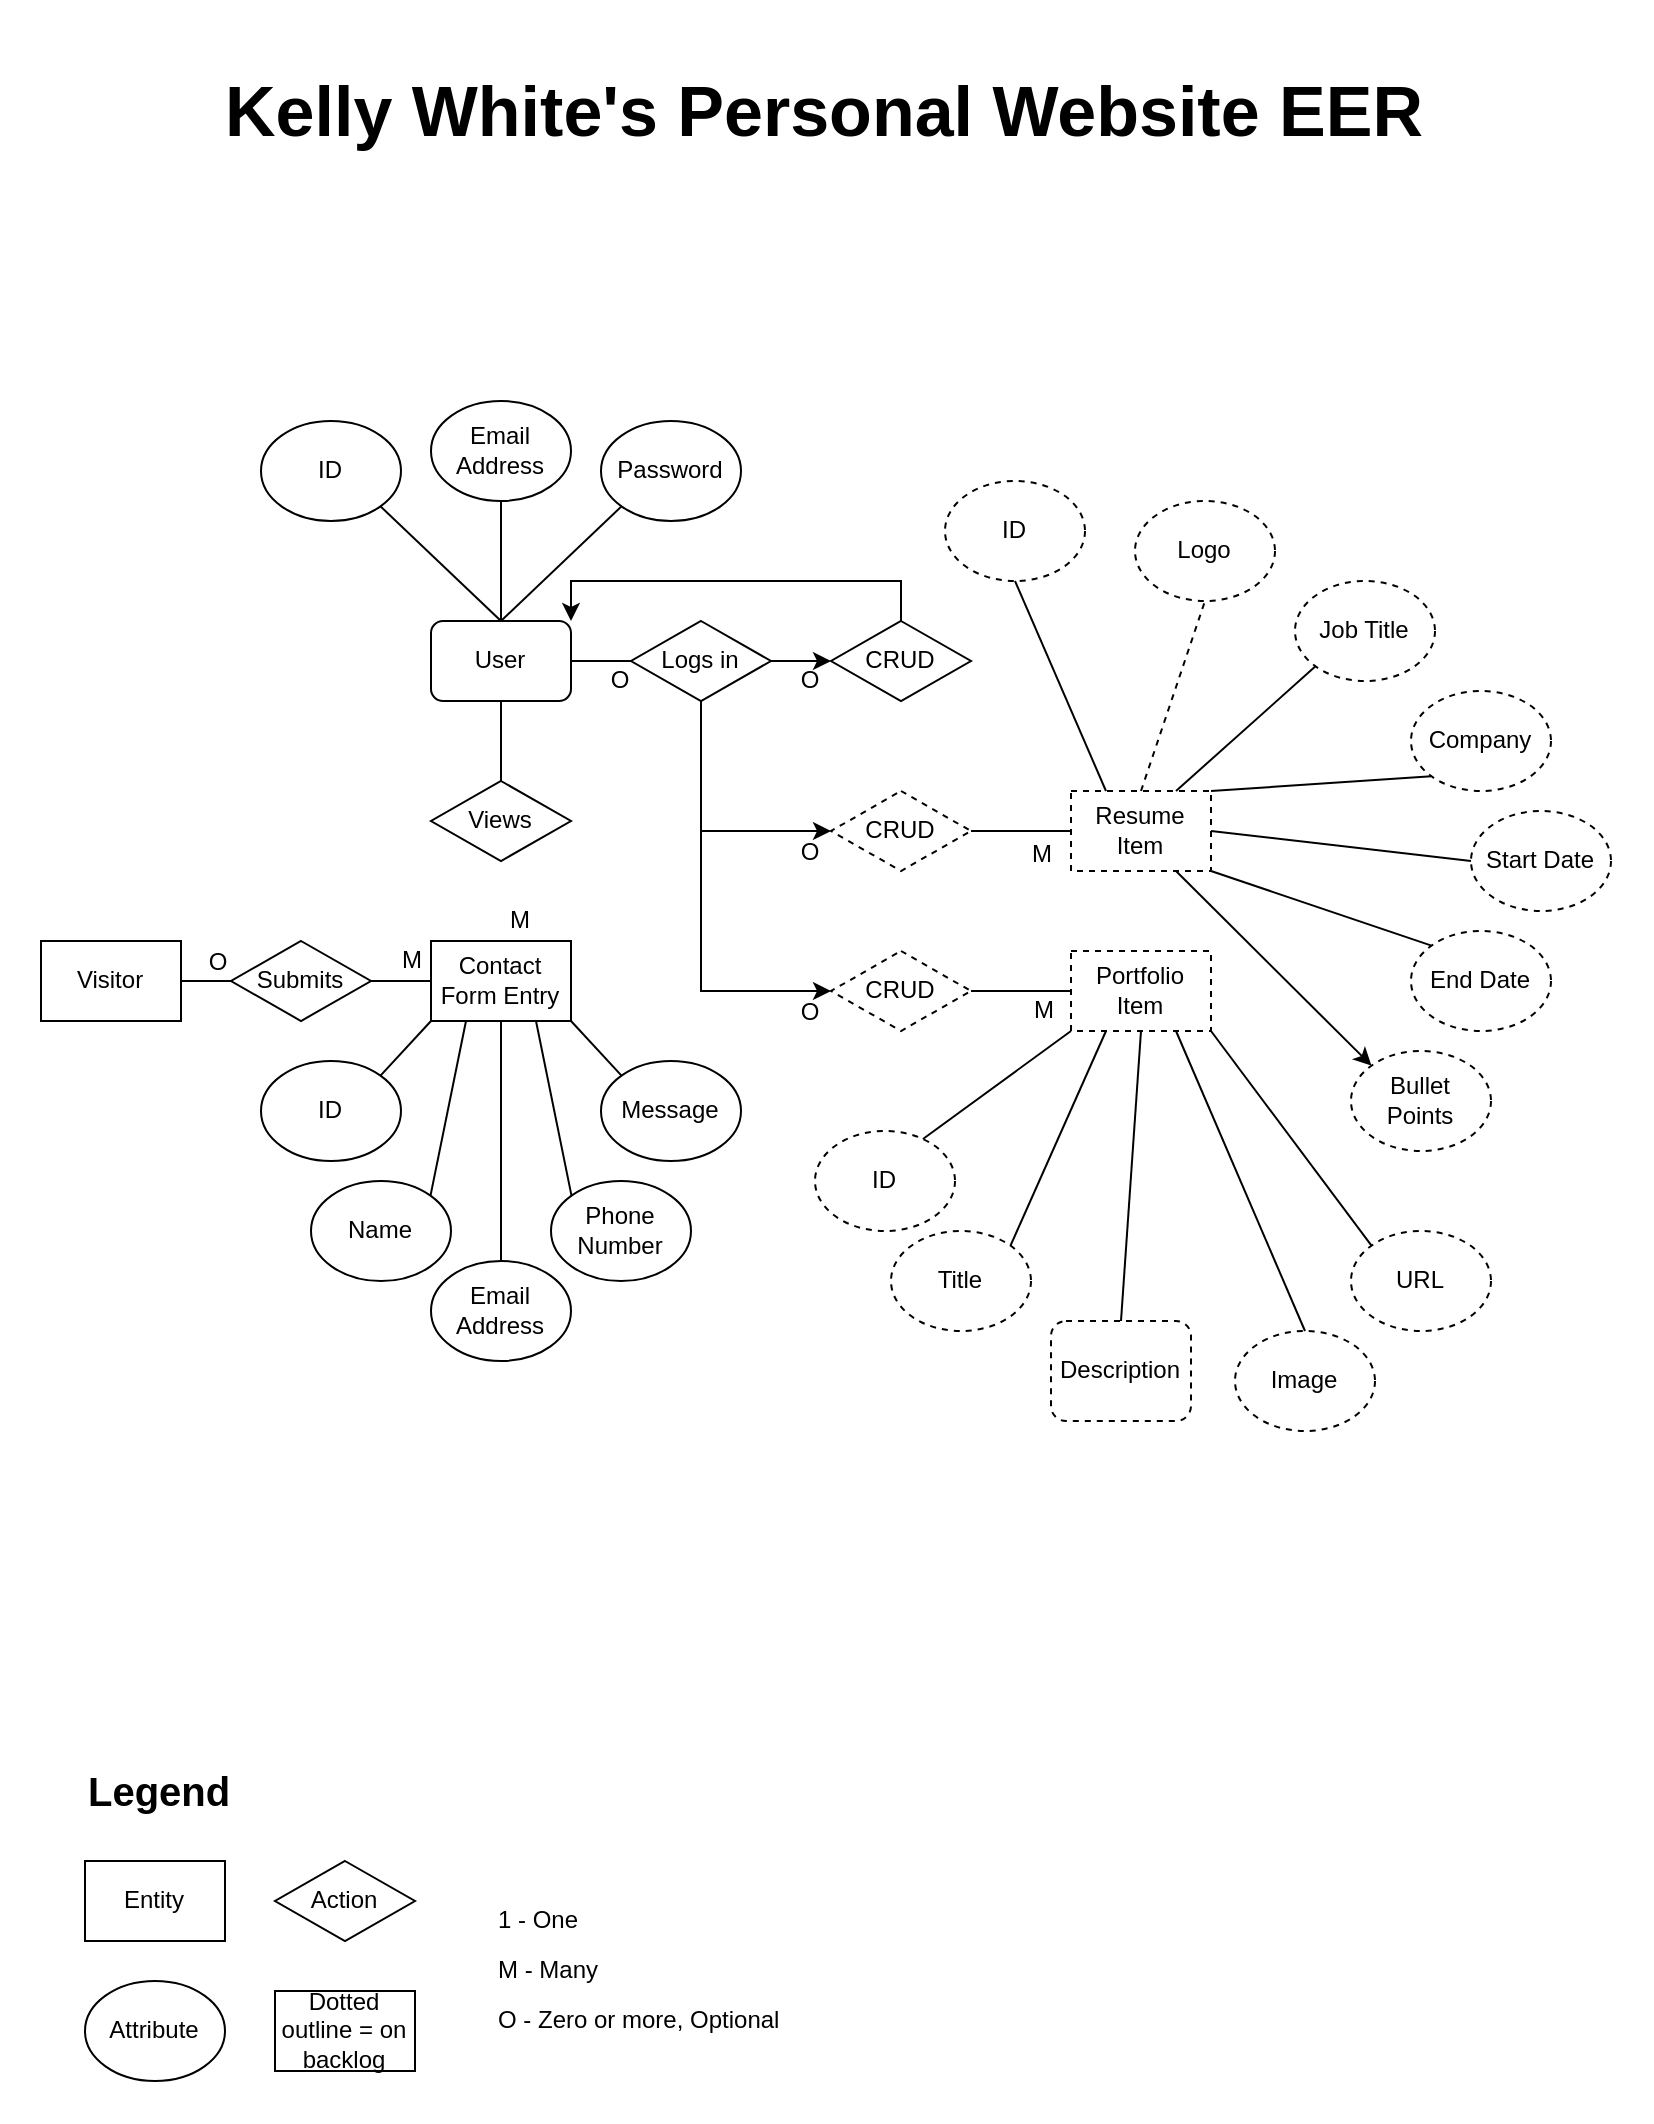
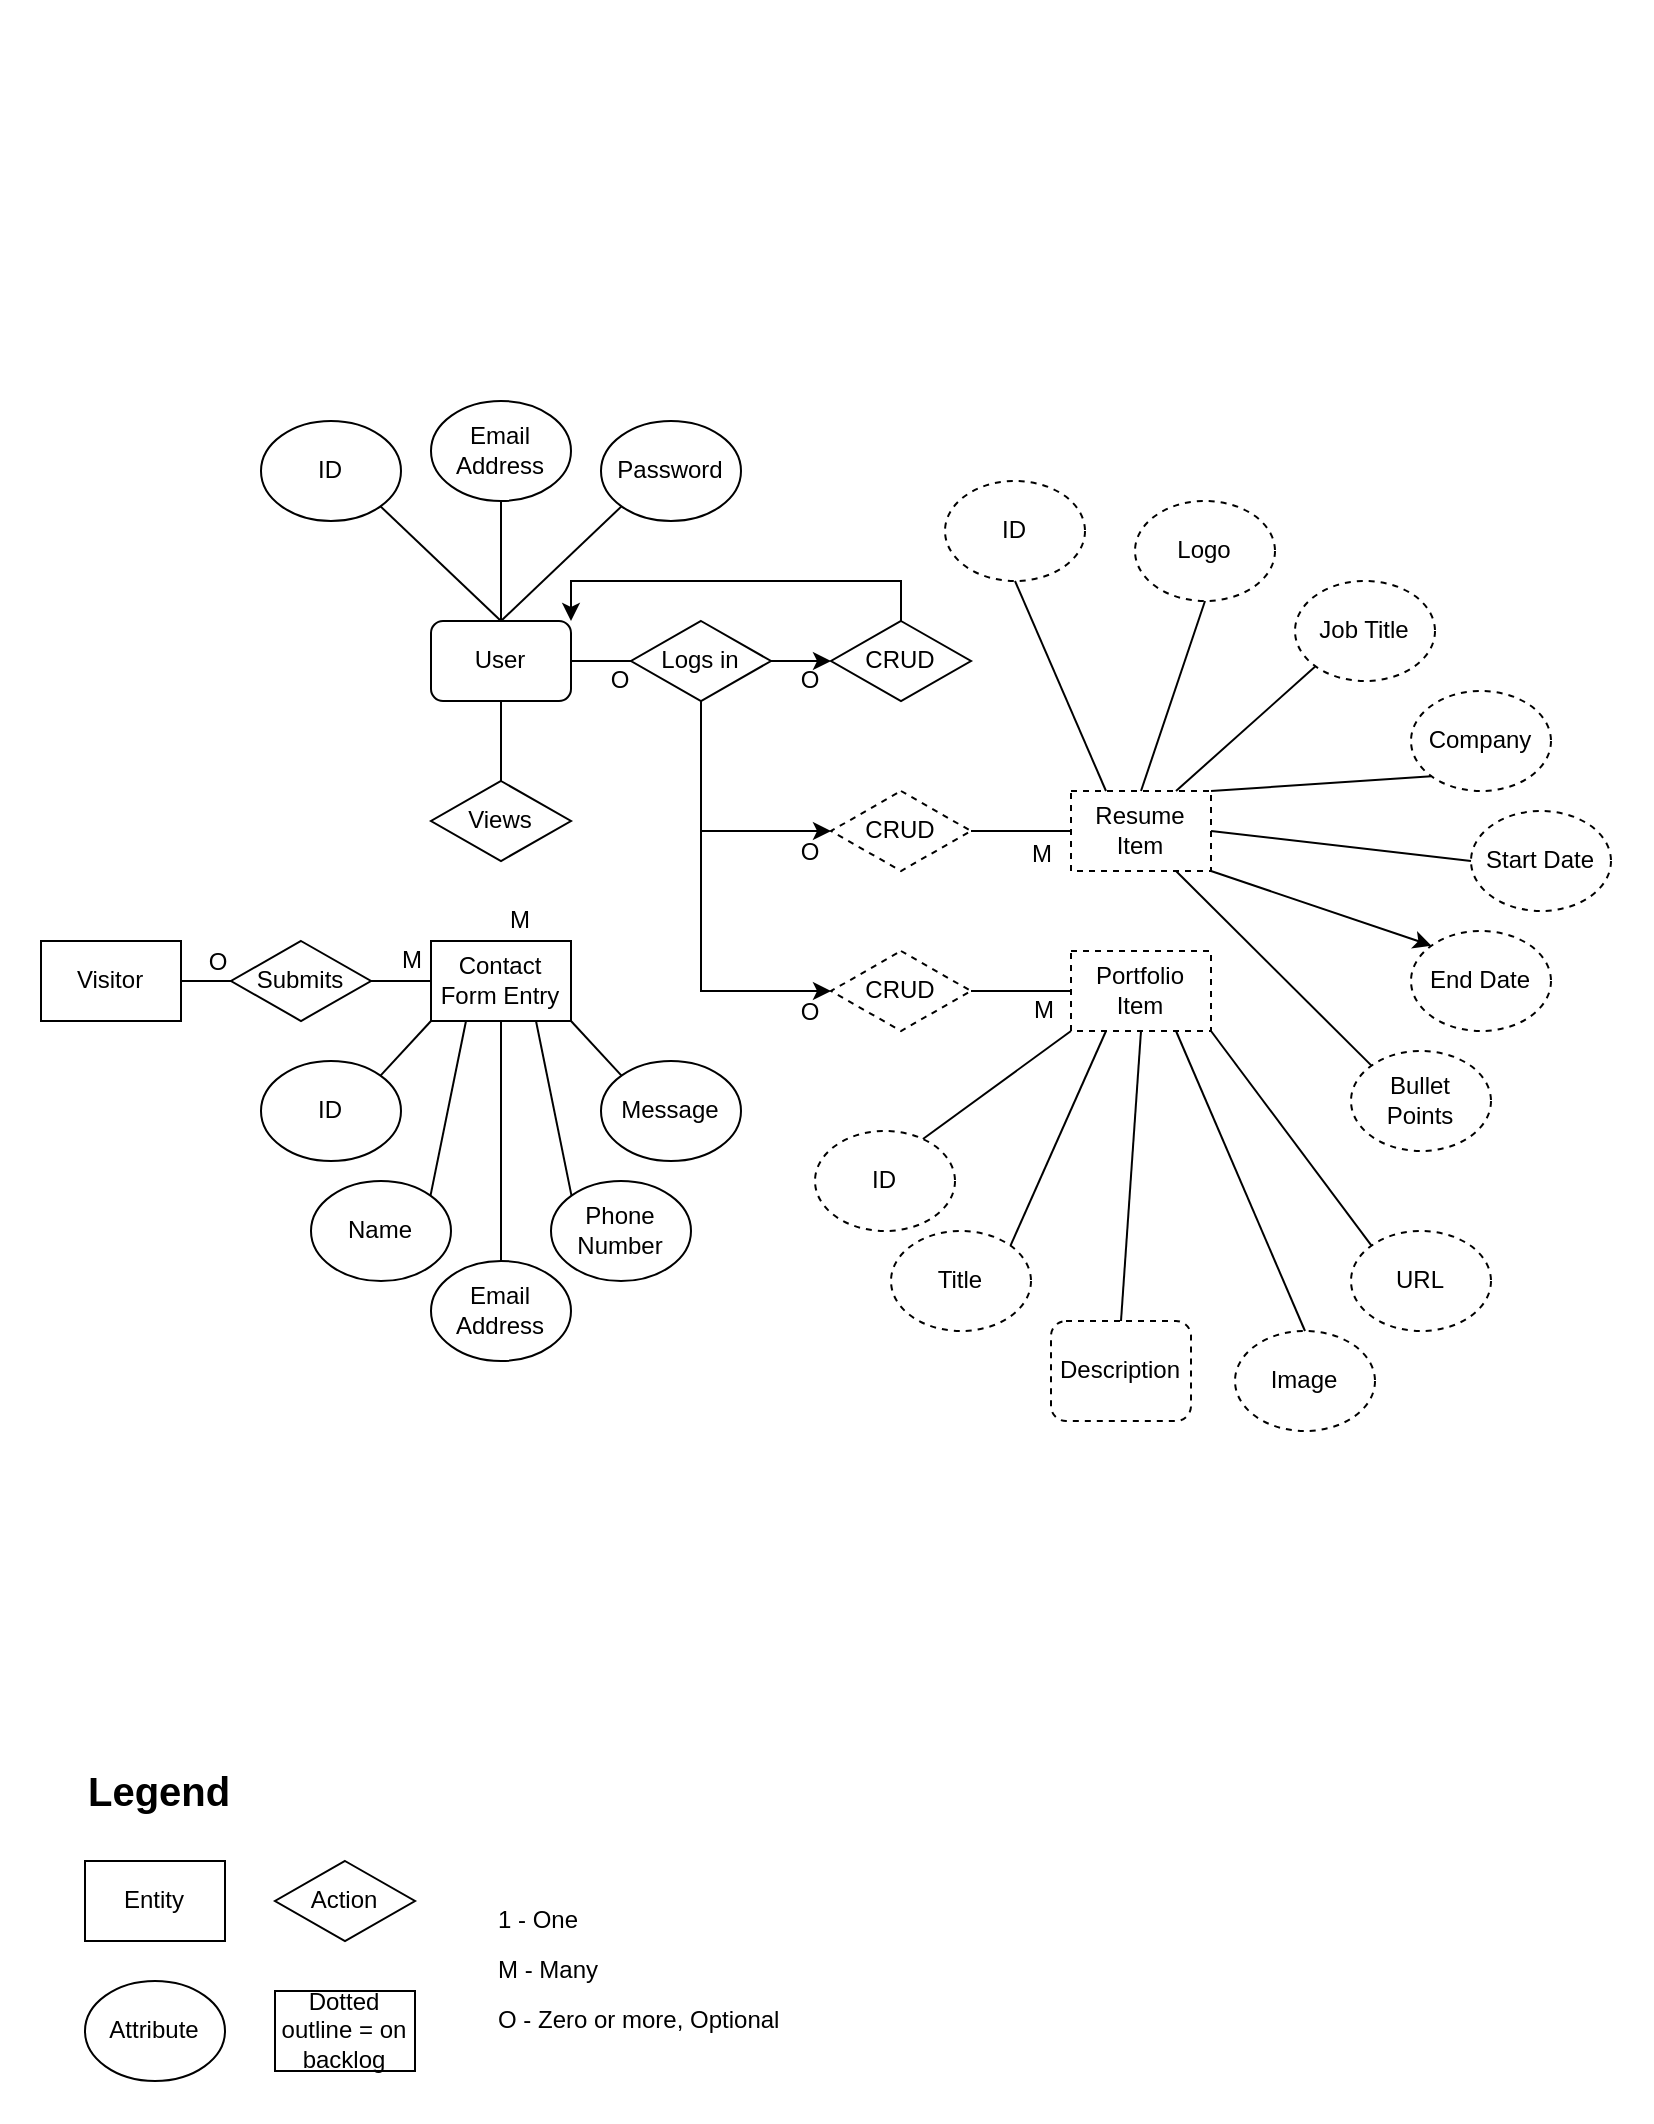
node "Kelly White's Personal Website EER": removed
edge "Logo" -- "Resume Item": style dashed -> solid
edge "Resume Item" -- "End Date": arrowhead none -> classic
edge "Resume Item" -> "Bullet Points": arrowhead classic -> none
